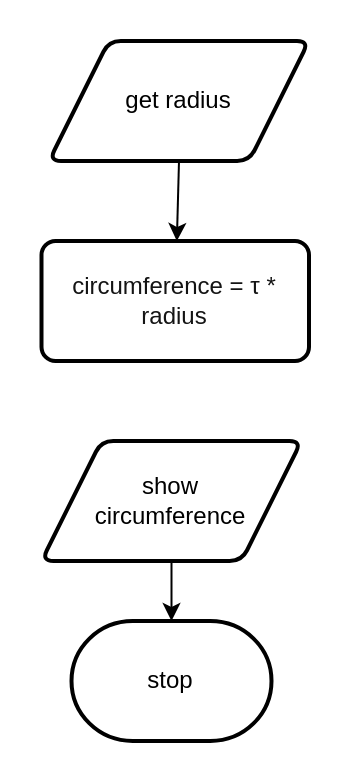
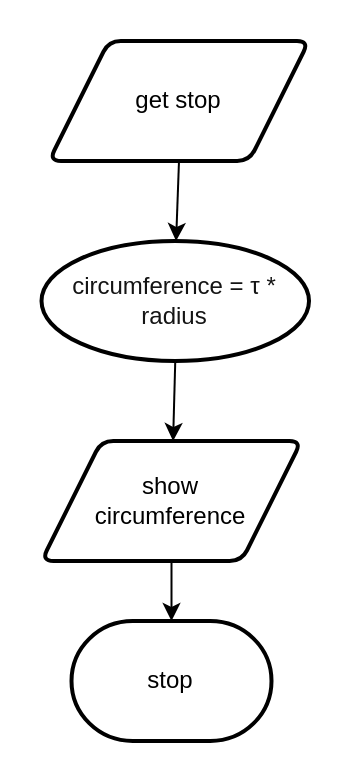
node "get radius": label "get radius" -> "get stop"
node "circumference = τ * radius": shape rounded rectangle -> ellipse
edge "circumference = τ * radius" -> "show circumference": added
